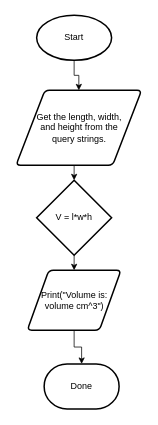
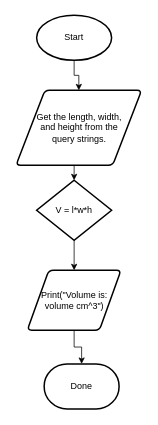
node "V = l*w*h": size 75x75 -> 75x60
